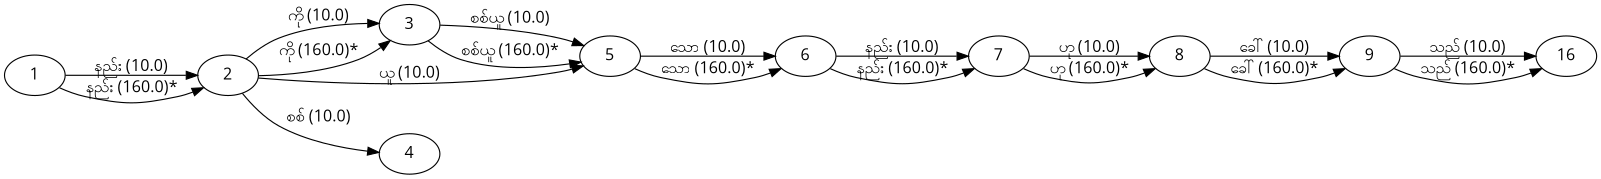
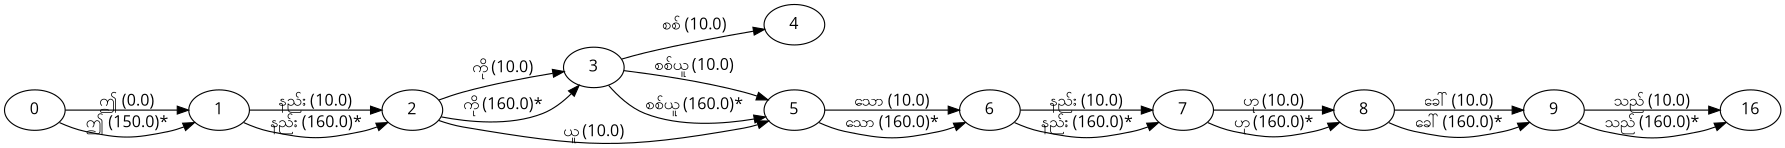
node "0": added
edge "2" -> "4": now "3" -> "4"
